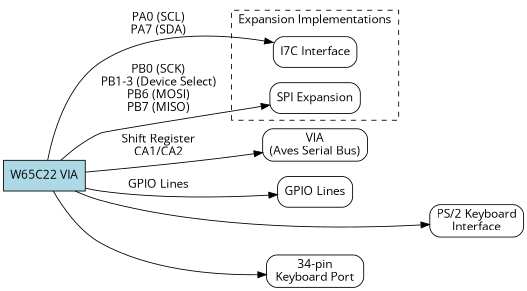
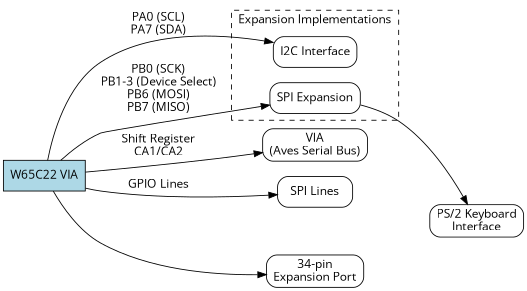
node "I7C Interface": label "I7C Interface" -> "I2C Interface"
node "GPIO Lines": label "GPIO Lines" -> "SPI Lines"
edge "W65C22 VIA" -> "PS/2 Keyboard Interface": now "SPI Expansion" -> "PS/2 Keyboard Interface"
node "34-pin Keyboard Port": label "34-pin Keyboard Port" -> "34-pin Expansion Port"
